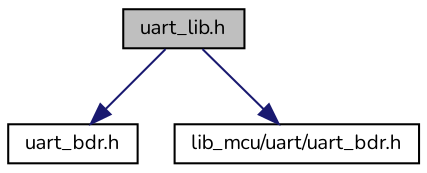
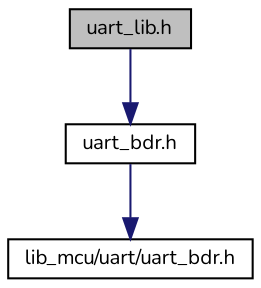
edge "uart_lib.h" -> "lib_mcu/uart/uart_bdr.h": now "uart_bdr.h" -> "lib_mcu/uart/uart_bdr.h"
